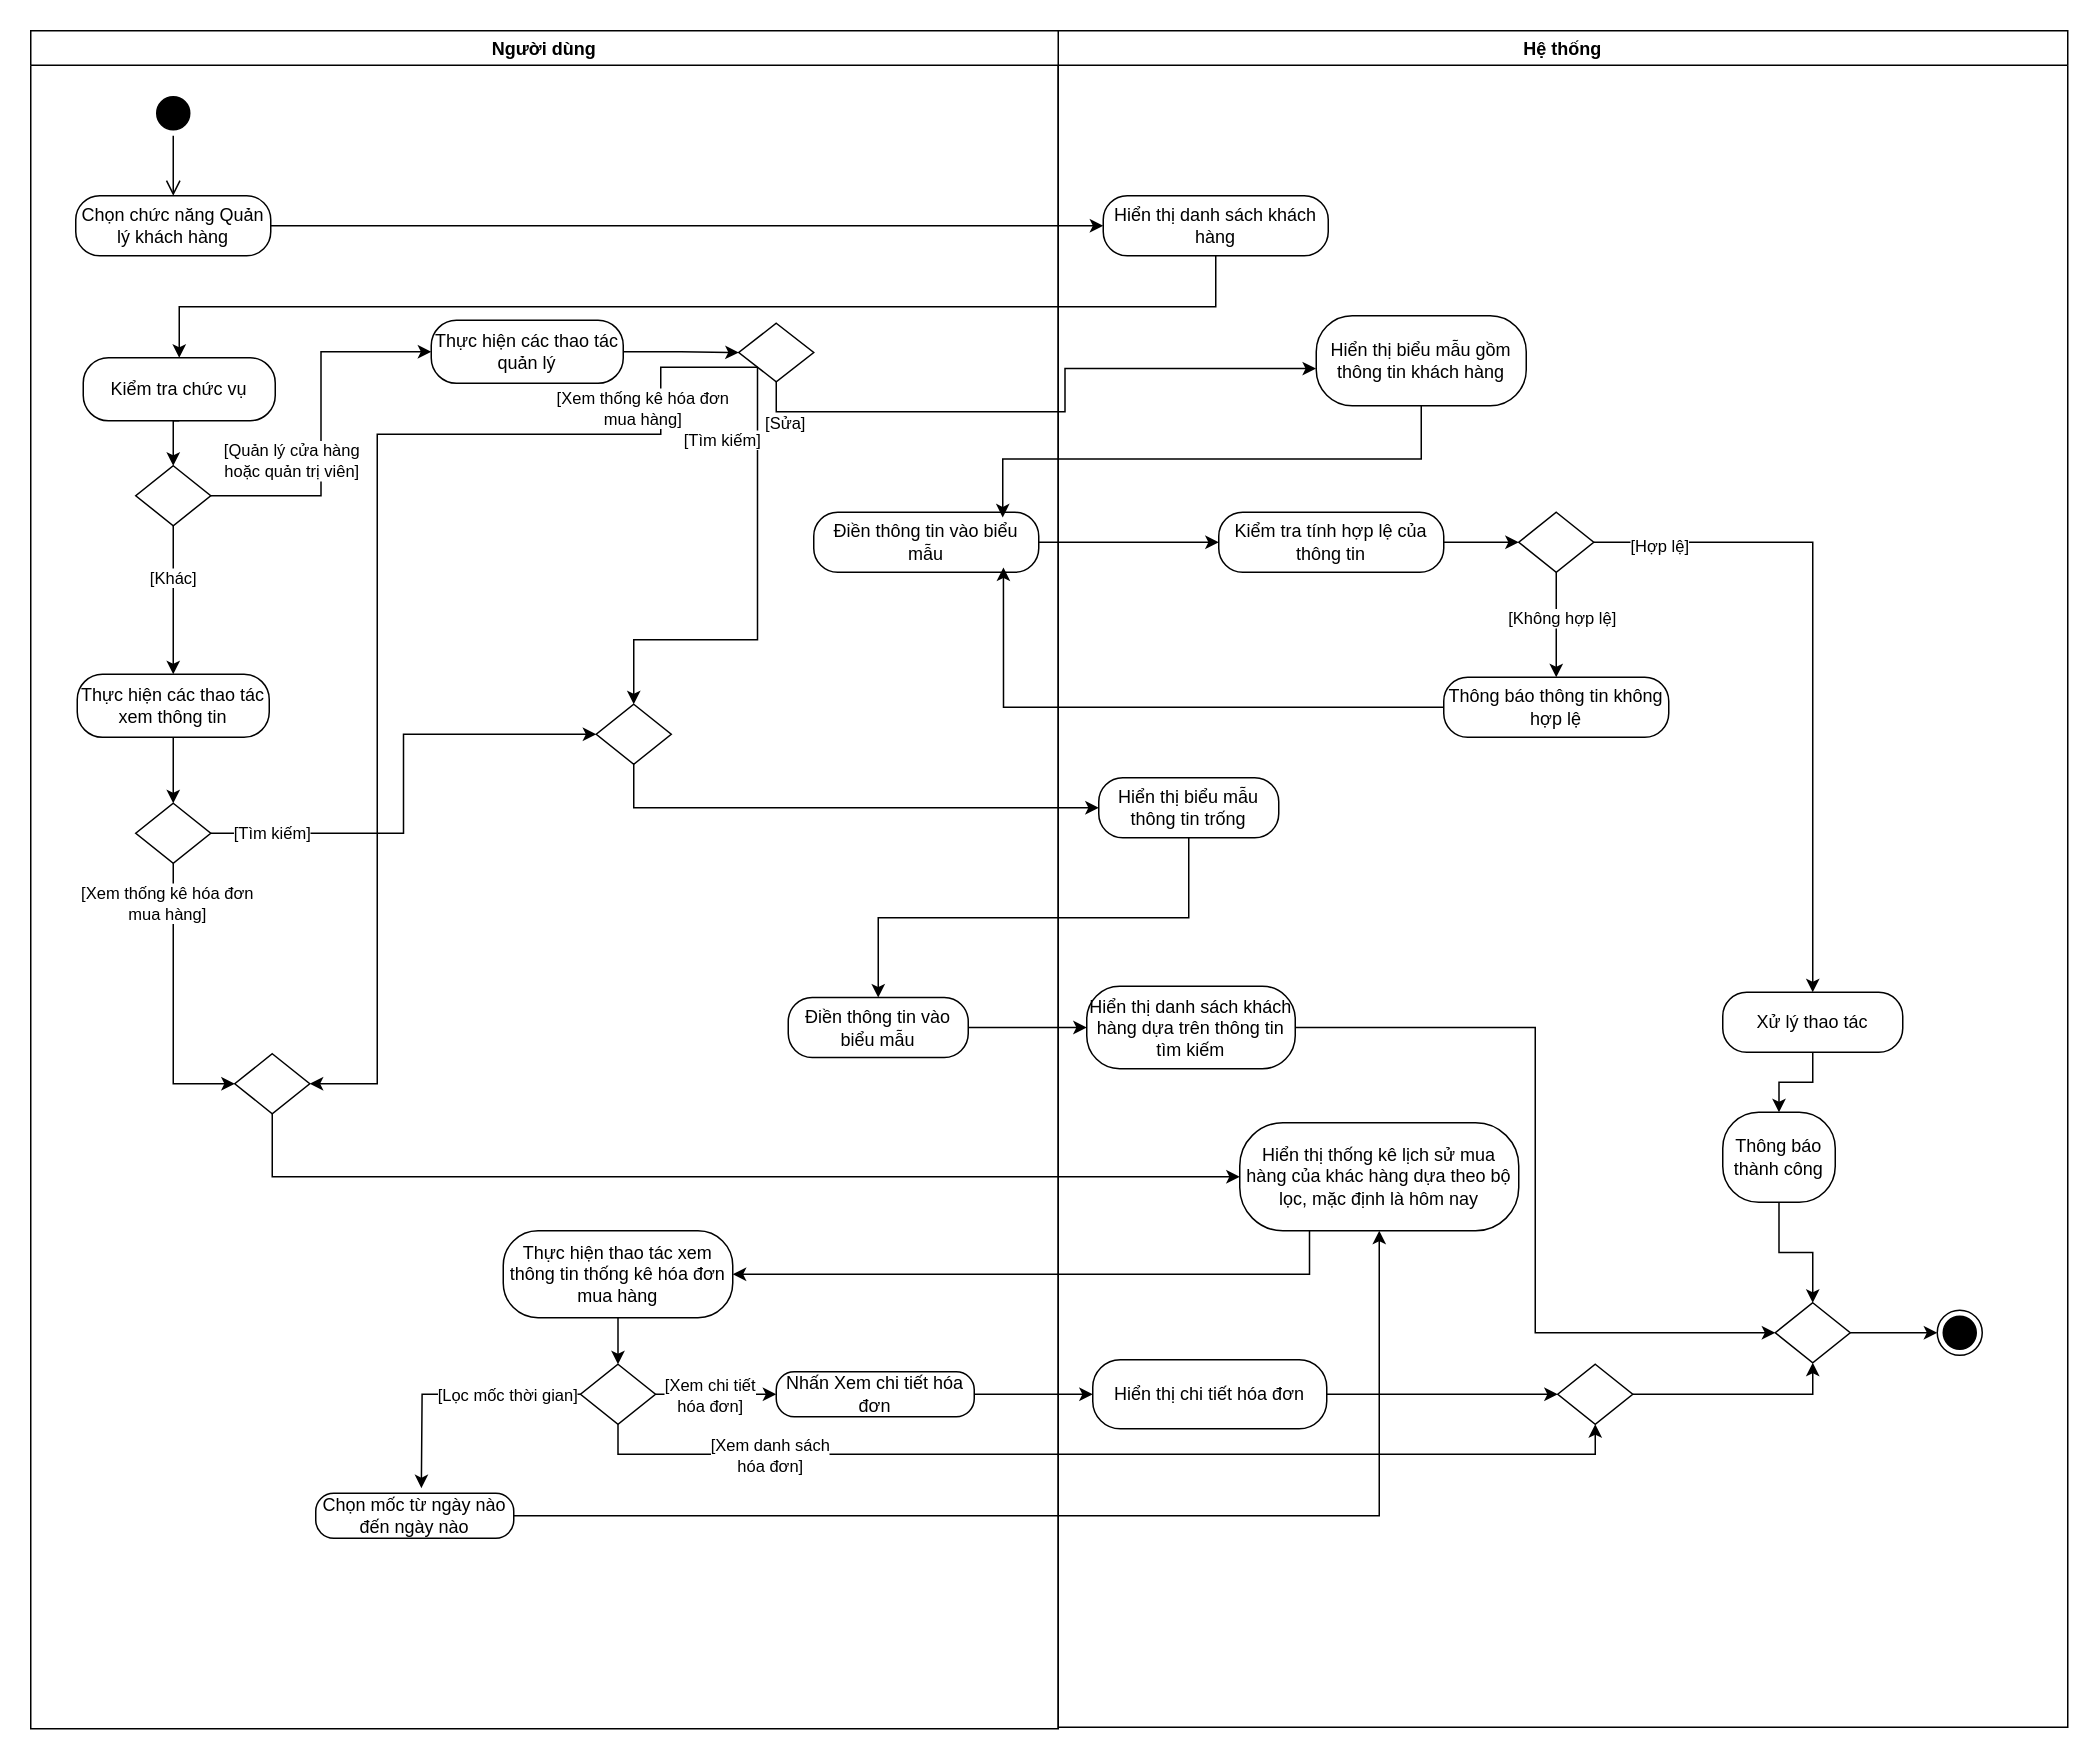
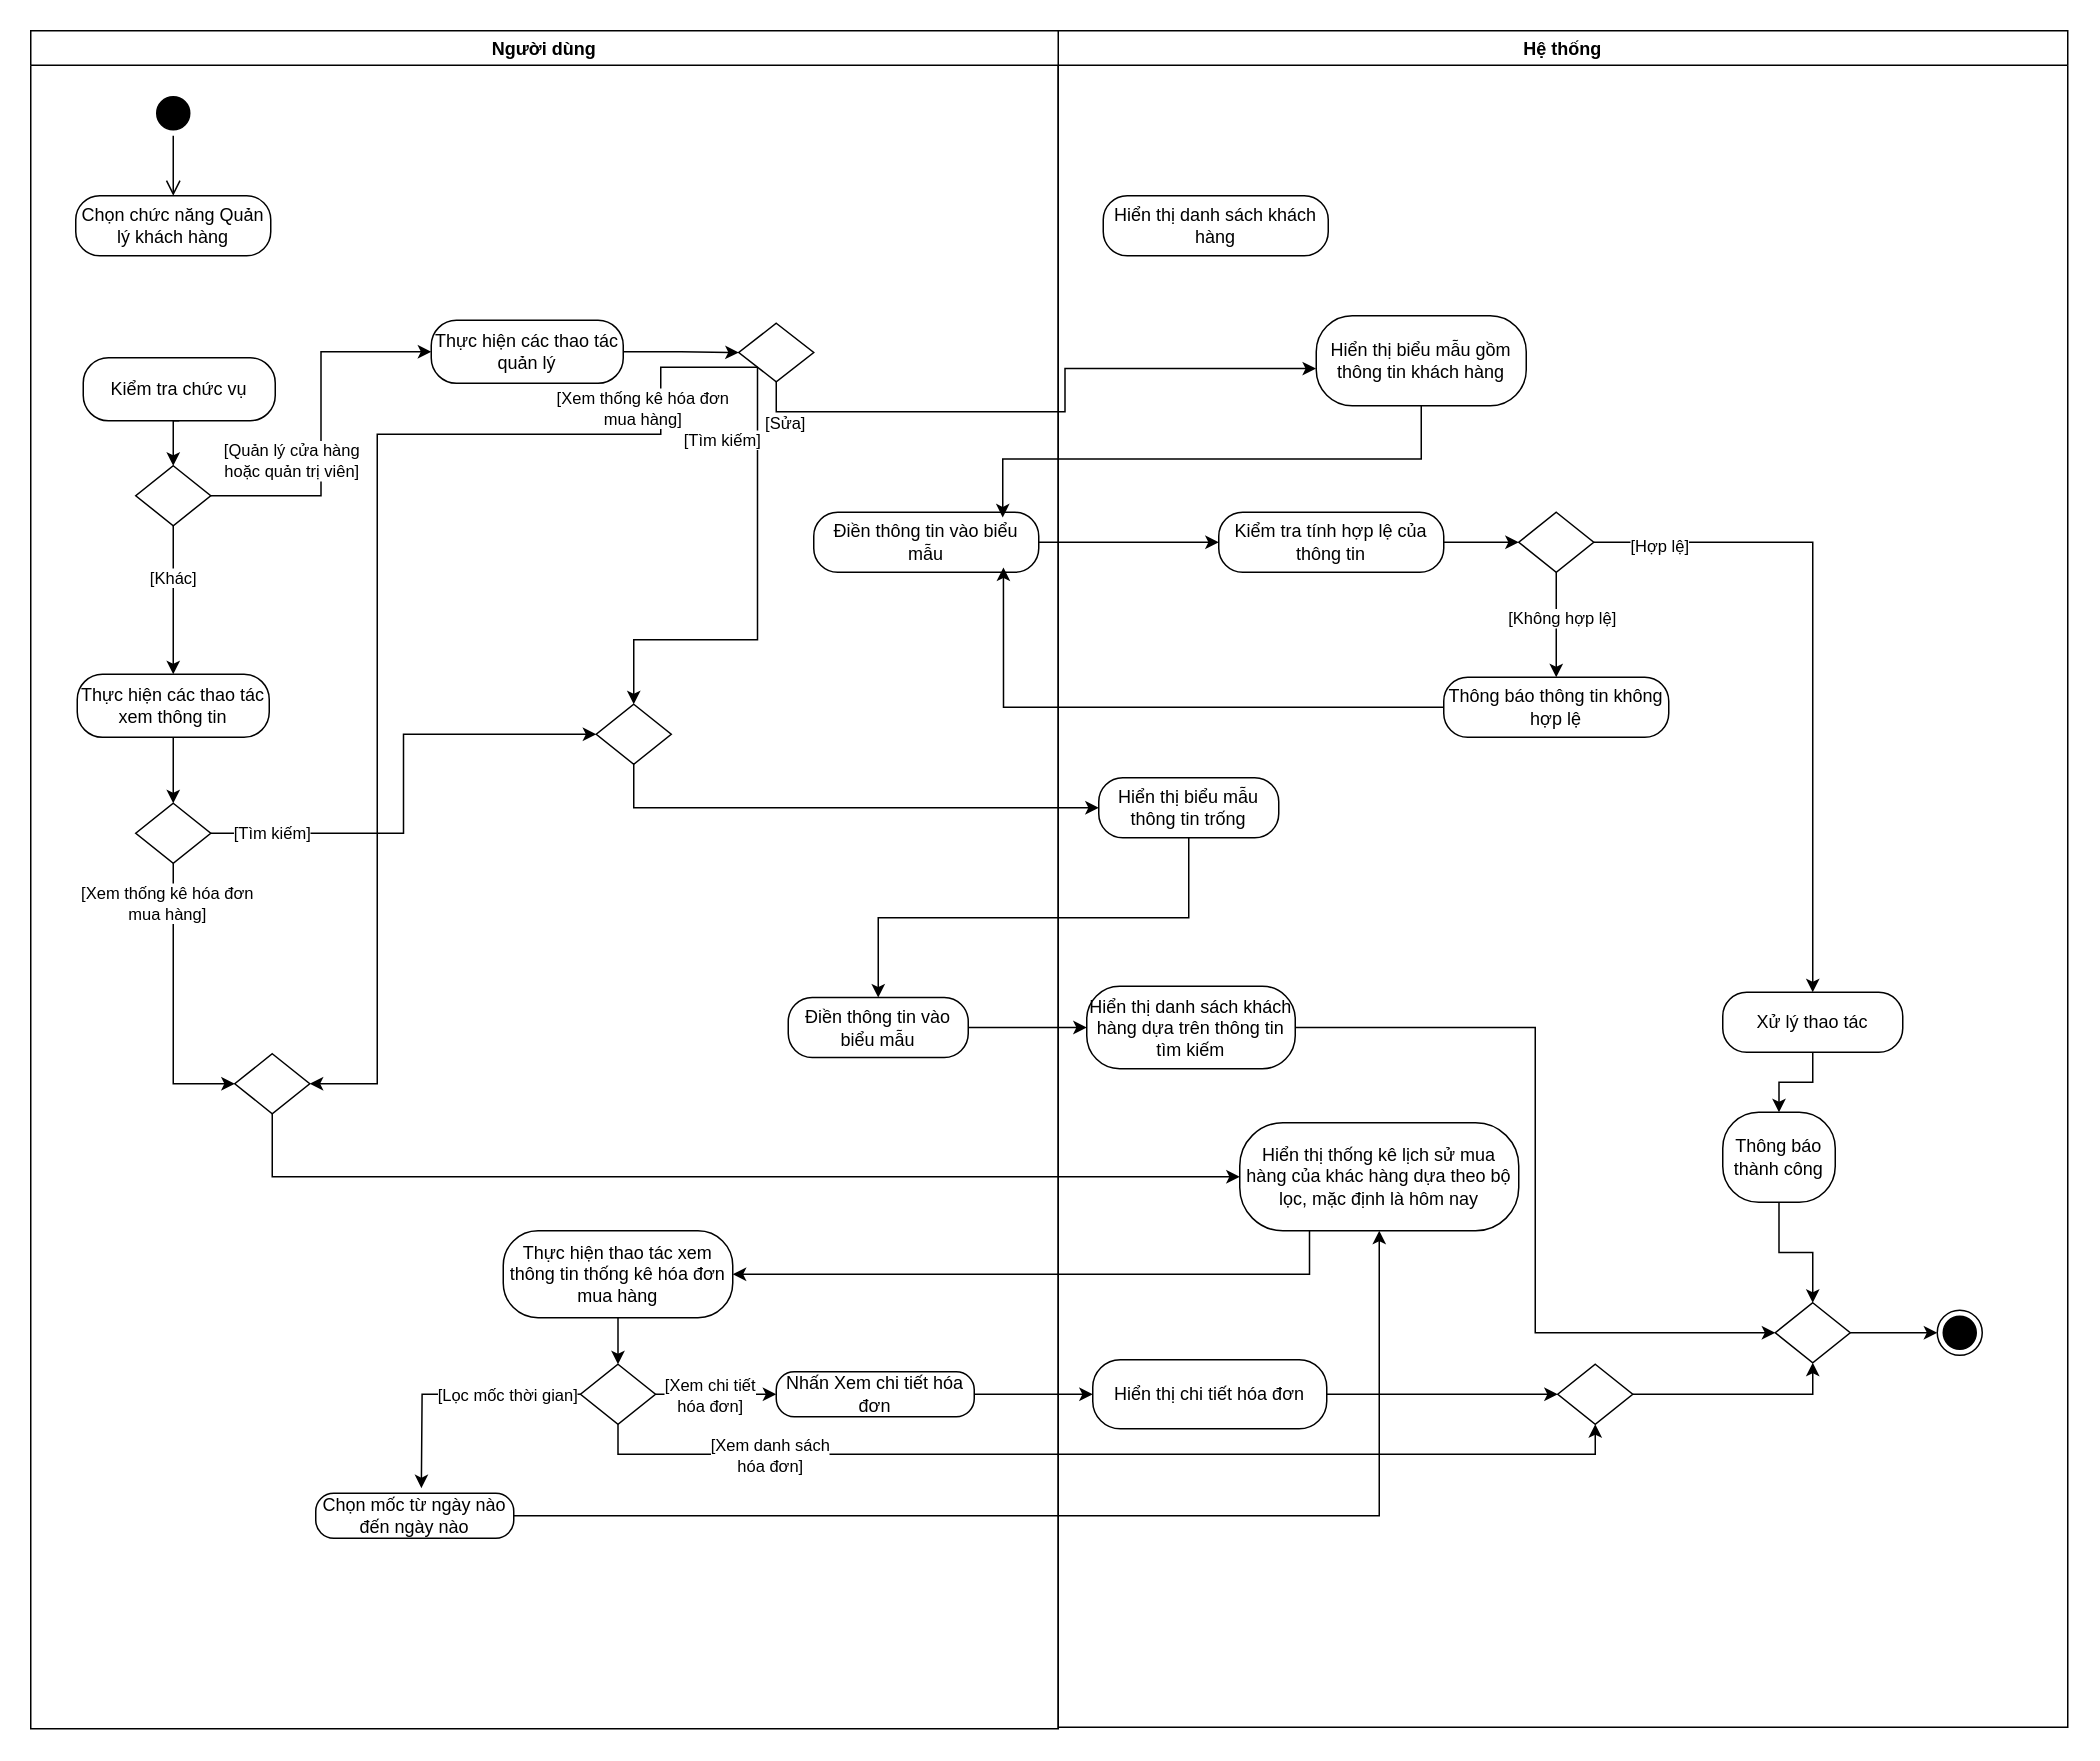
edge "Chọn chức năng Quản lý khách hàng" -> "Hiển thị danh sách khách hàng": removed
edge "Hiển thị danh sách khách hàng" -> "Kiểm tra chức vụ": removed
